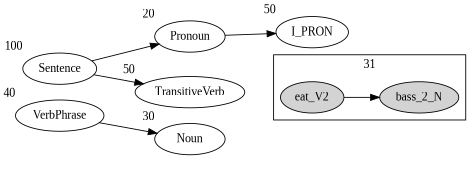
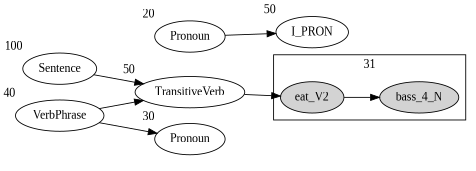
edge "Sentence 100" -> "Pronoun 20": removed
edge "TransitiveVerb 50" -> "eat_V2": added
node "bass_2_N": label "bass_2_N" -> "bass_4_N"
edge "VerbPhrase 40" -> "TransitiveVerb 50": added
node "Noun 30": label "Noun 30" -> "Pronoun 30"
